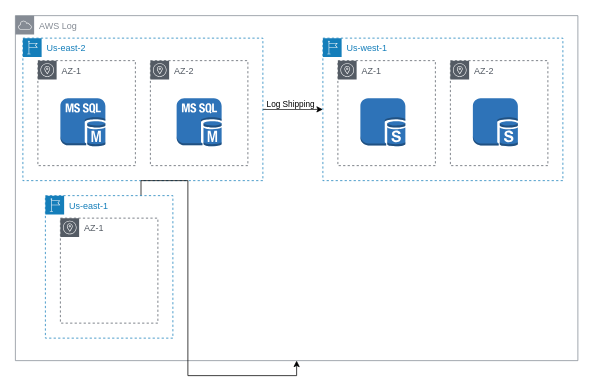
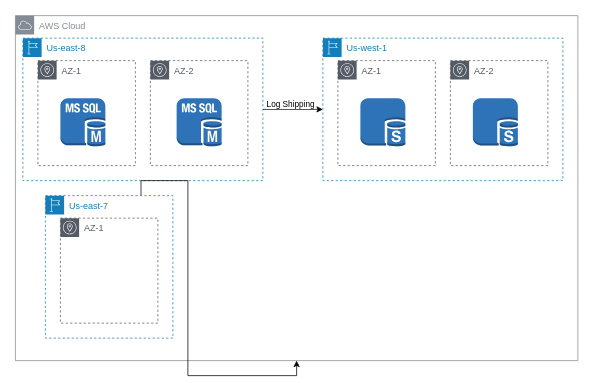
node "AWS Log": label "AWS Log" -> "AWS Cloud"
node "Us-east-2": label "Us-east-2" -> "Us-east-8"
node "Us-east-1": label "Us-east-1" -> "Us-east-7"
